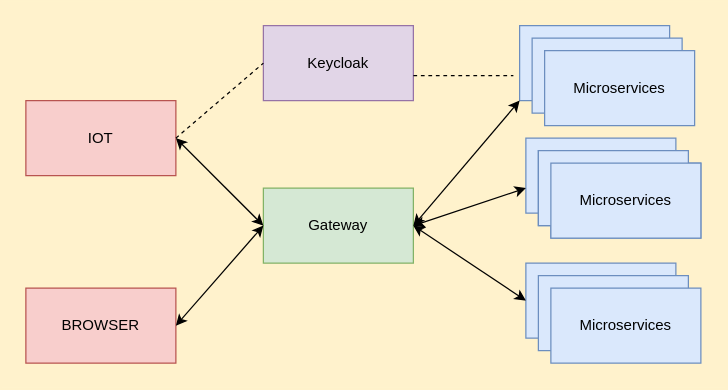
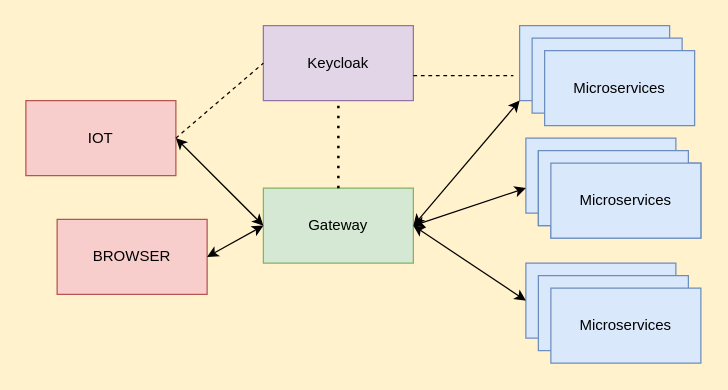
edge "Keycloak" -- "Gateway": added
node "BROWSER": moved (101, 326) -> (132, 257)
